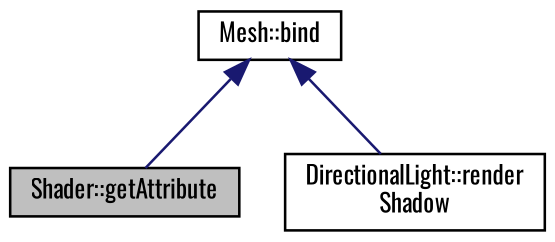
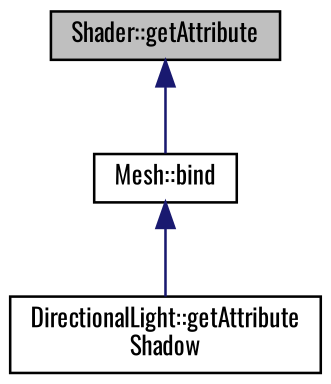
edge "Shader::getAttribute" -> "Mesh::bind": reversed
node "DirectionalLight::render Shadow": label "DirectionalLight::render Shadow" -> "DirectionalLight::getAttribute Shadow"
